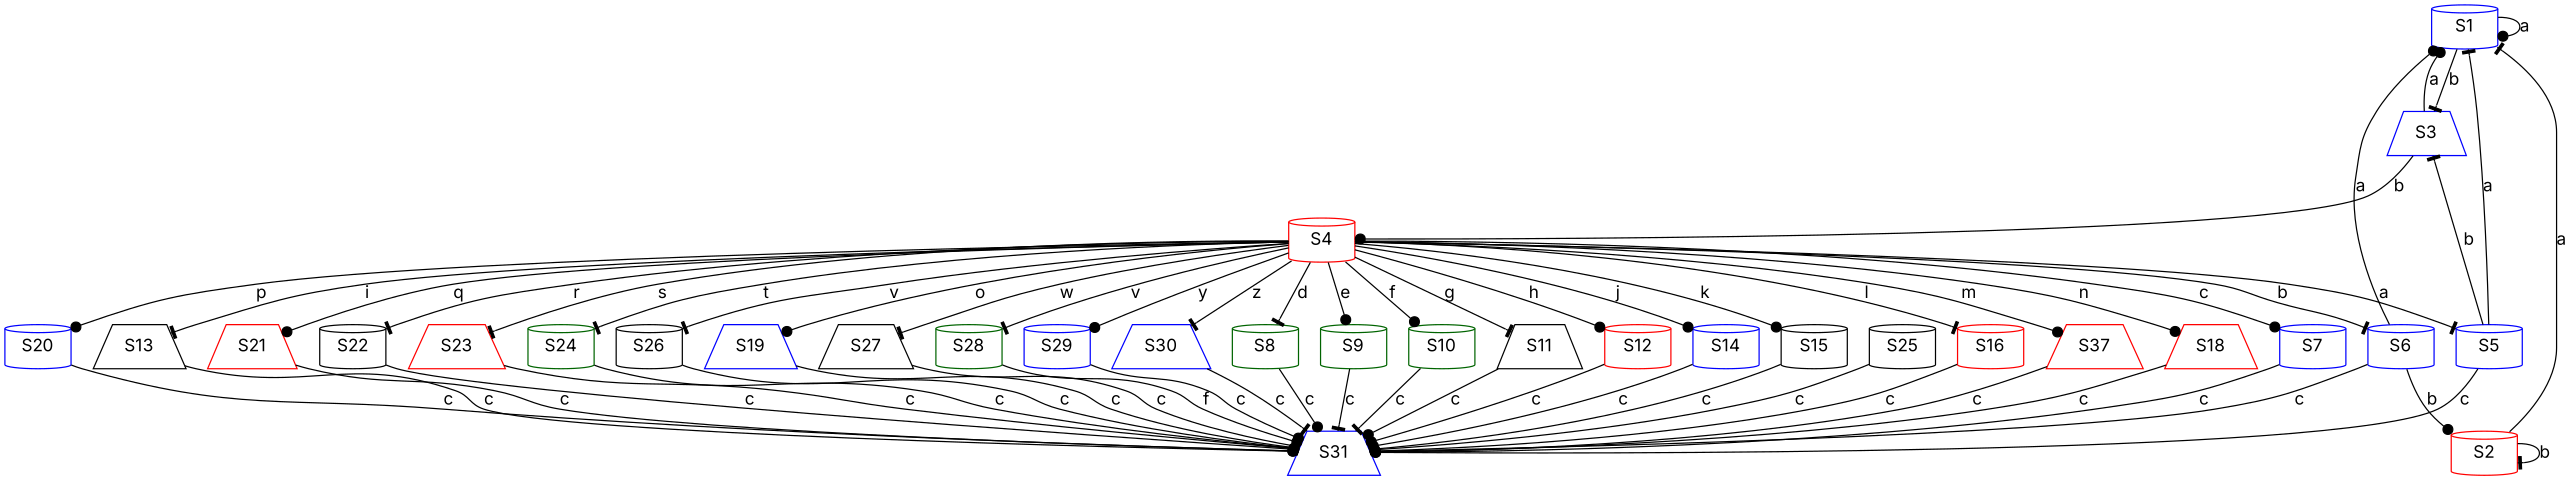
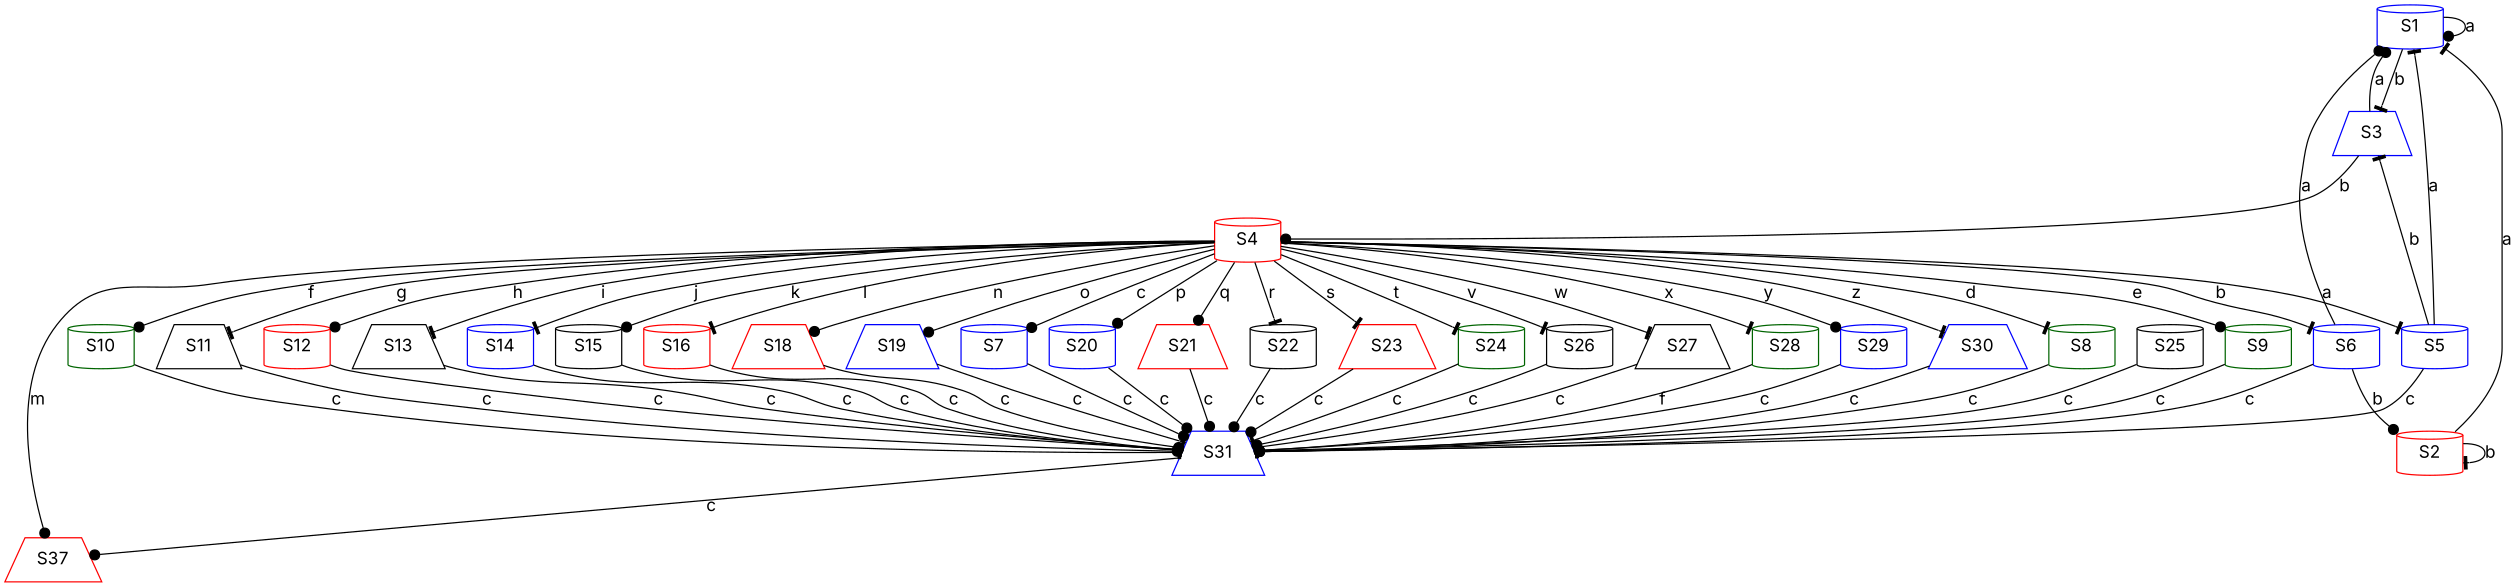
edge "S4" -> "S14": arrowhead dot -> tee
edge "S4" -> "S28": label "v" -> "x"
edge "S37" -> "S31": reversed
